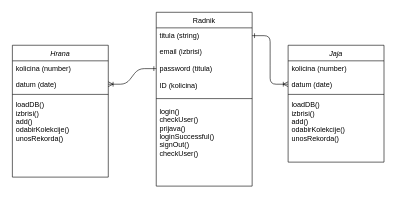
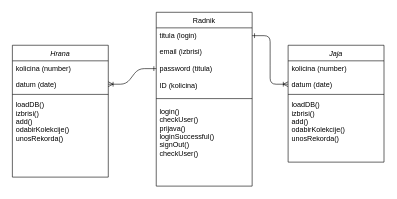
node "titula (string)": label "titula (string)" -> "titula (login)"
